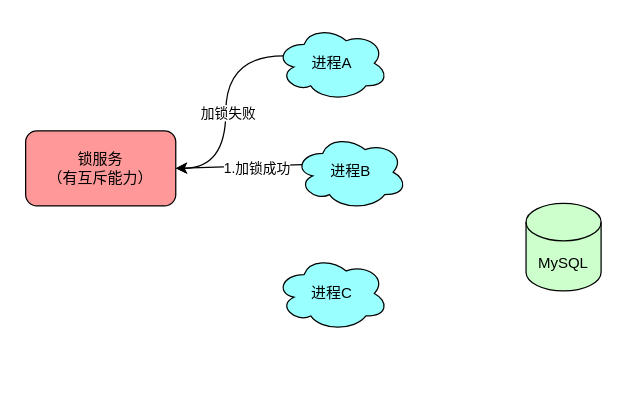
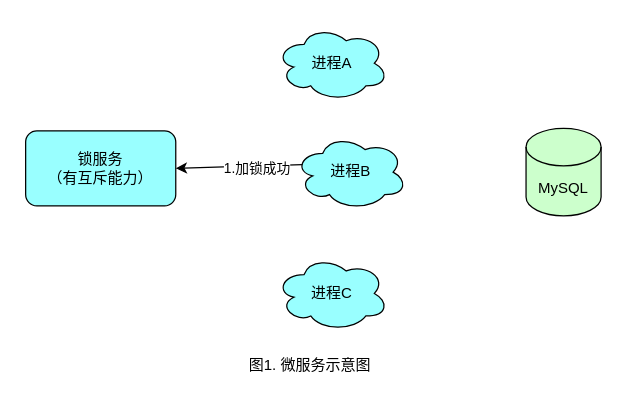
edge "进程A" -> "锁服务 （有互斥能力）": removed, label "加锁失败"
node "锁服务 （有互斥能力）": fillcolor #ff9999 -> #99ffff
node "MySQL": moved (563, 247) -> (563, 172)
node "图1. 微服务示意图": added
